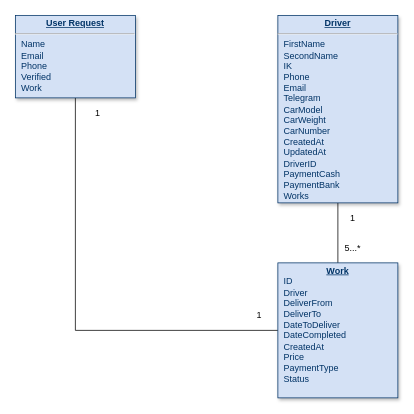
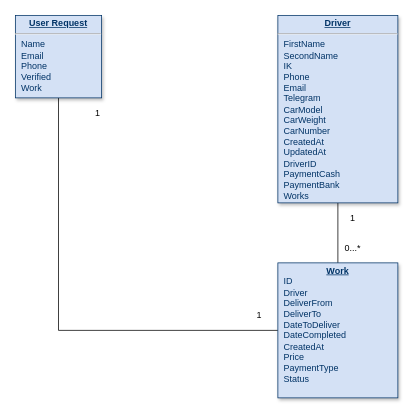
node "User Request Name Email Phone Verified Work": size 120x83 -> 86x83
node "5...*": label "5...*" -> "0...*"
